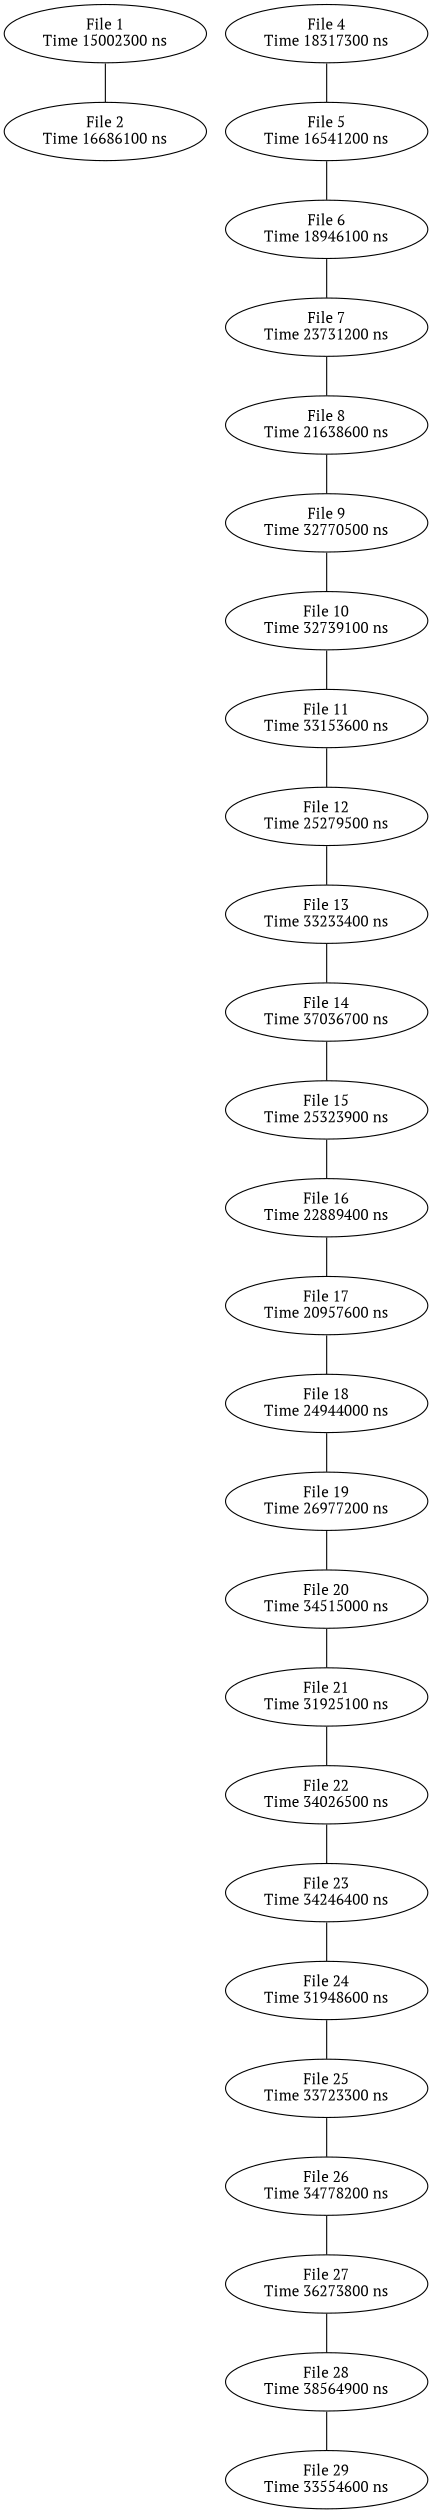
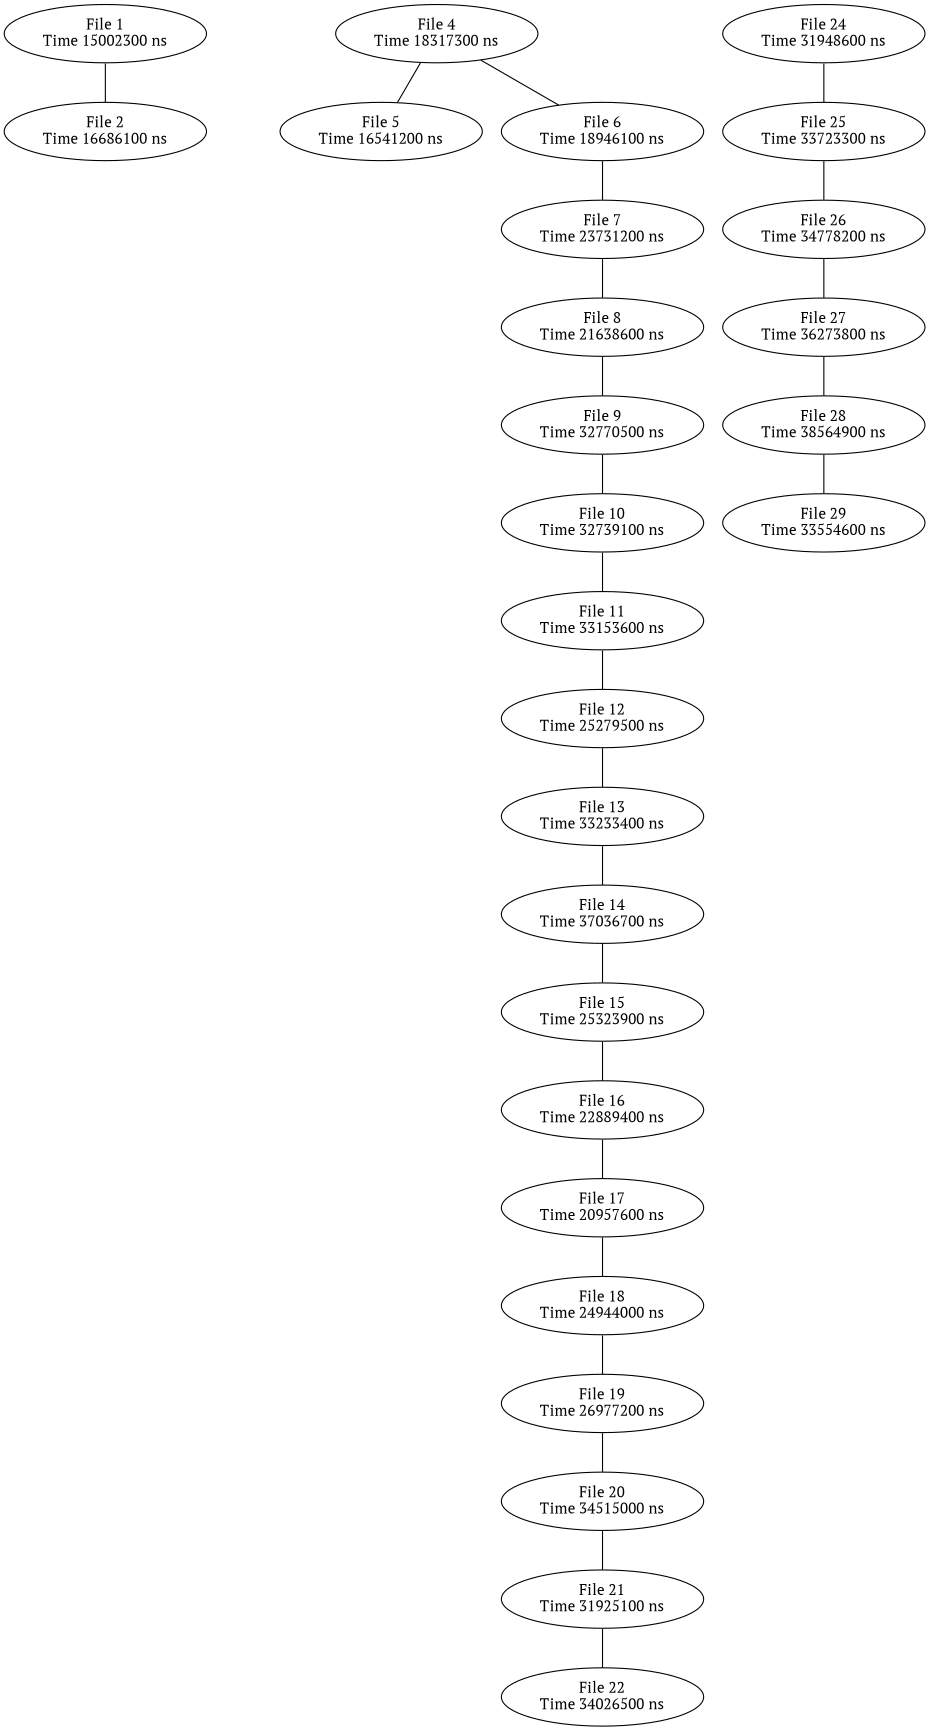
edge "File 5 Time 16541200 ns" -- "File 6 Time 18946100 ns": now "File 4 Time 18317300 ns" -- "File 6 Time 18946100 ns"
node "File 23 Time 34246400 ns": removed
